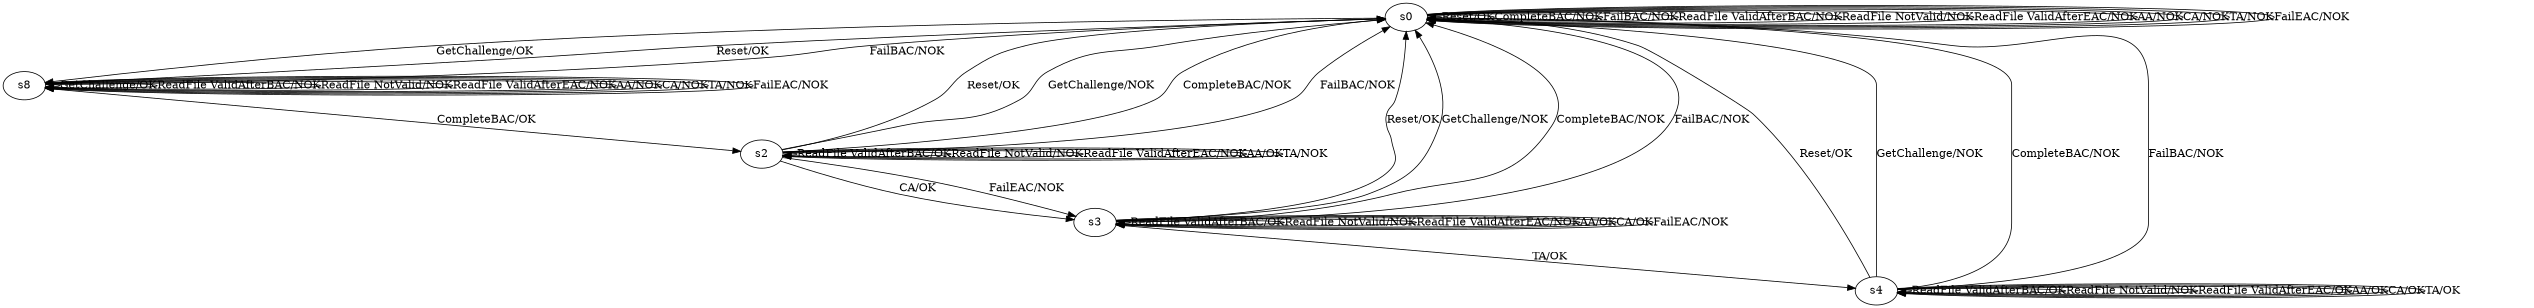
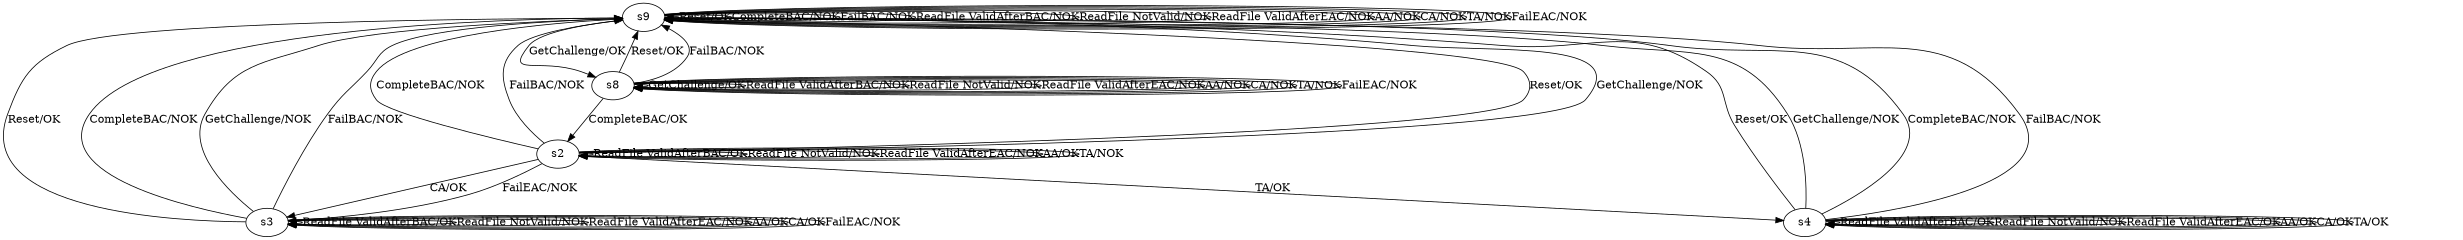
node "s0": label "s0" -> "s9"
edge "s3" -> "s4": now "s2" -> "s4"
